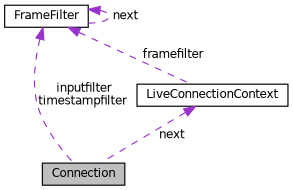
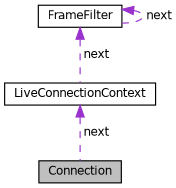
edge "LiveConnectionContext" -> "FrameFilter": label " framefilter" -> " next"
edge "Connection" -> "FrameFilter": removed, label "inputfilter timestampfilter"
